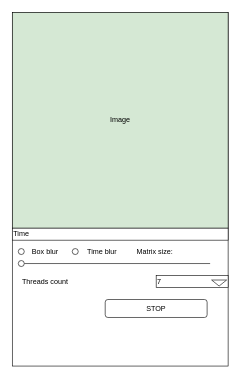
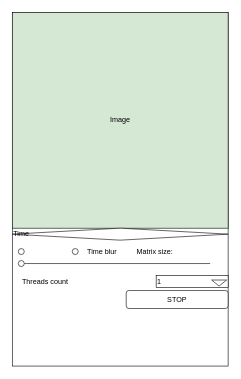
node "Time": shape rectangle -> diamond
node "Box blur": removed
node "7": label "7" -> "1"
node "STOP": moved (156, 309) -> (177, 300)
